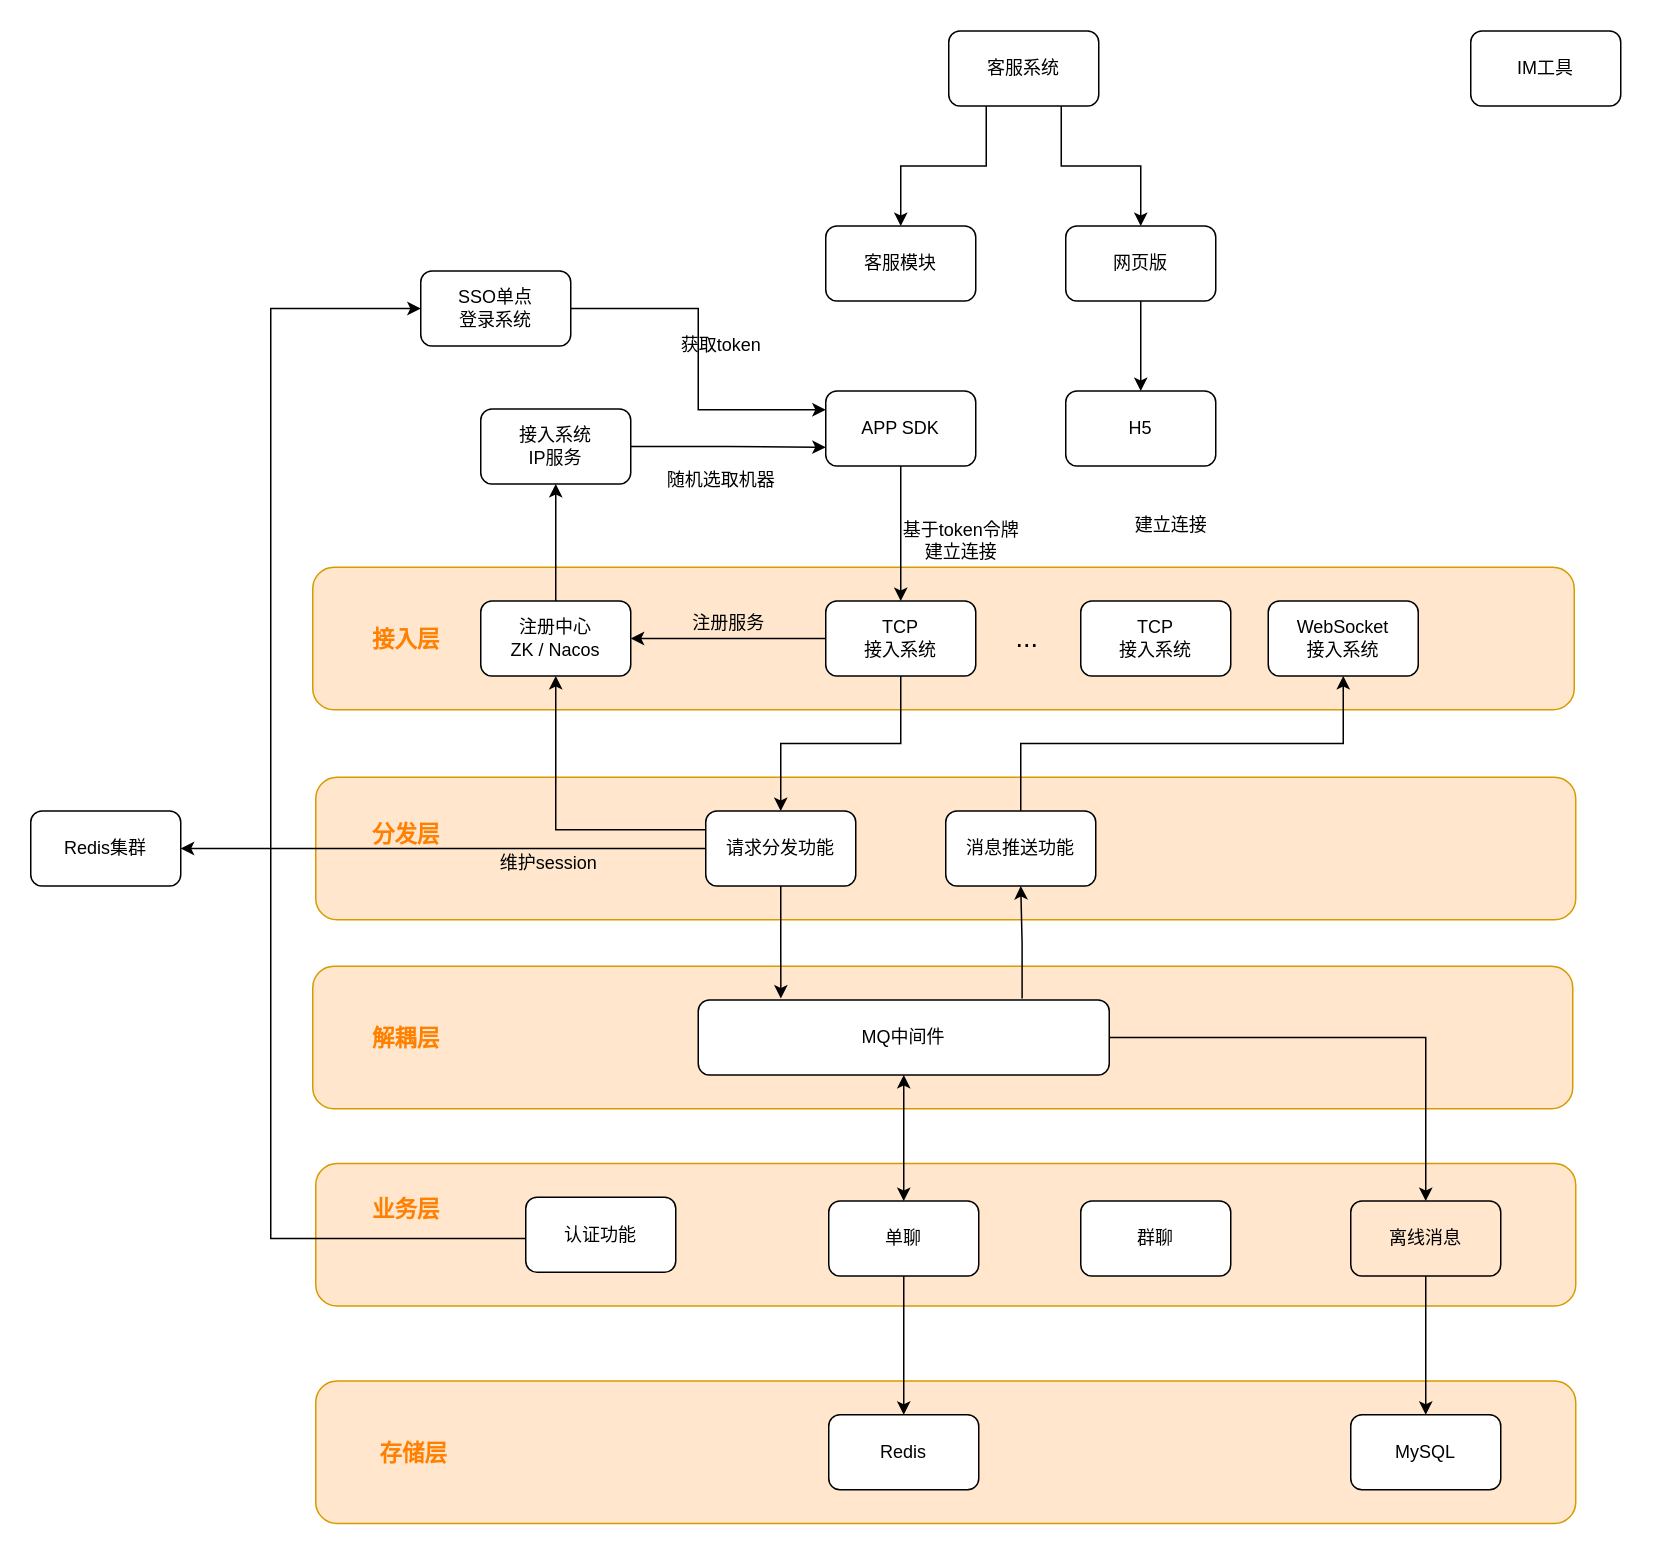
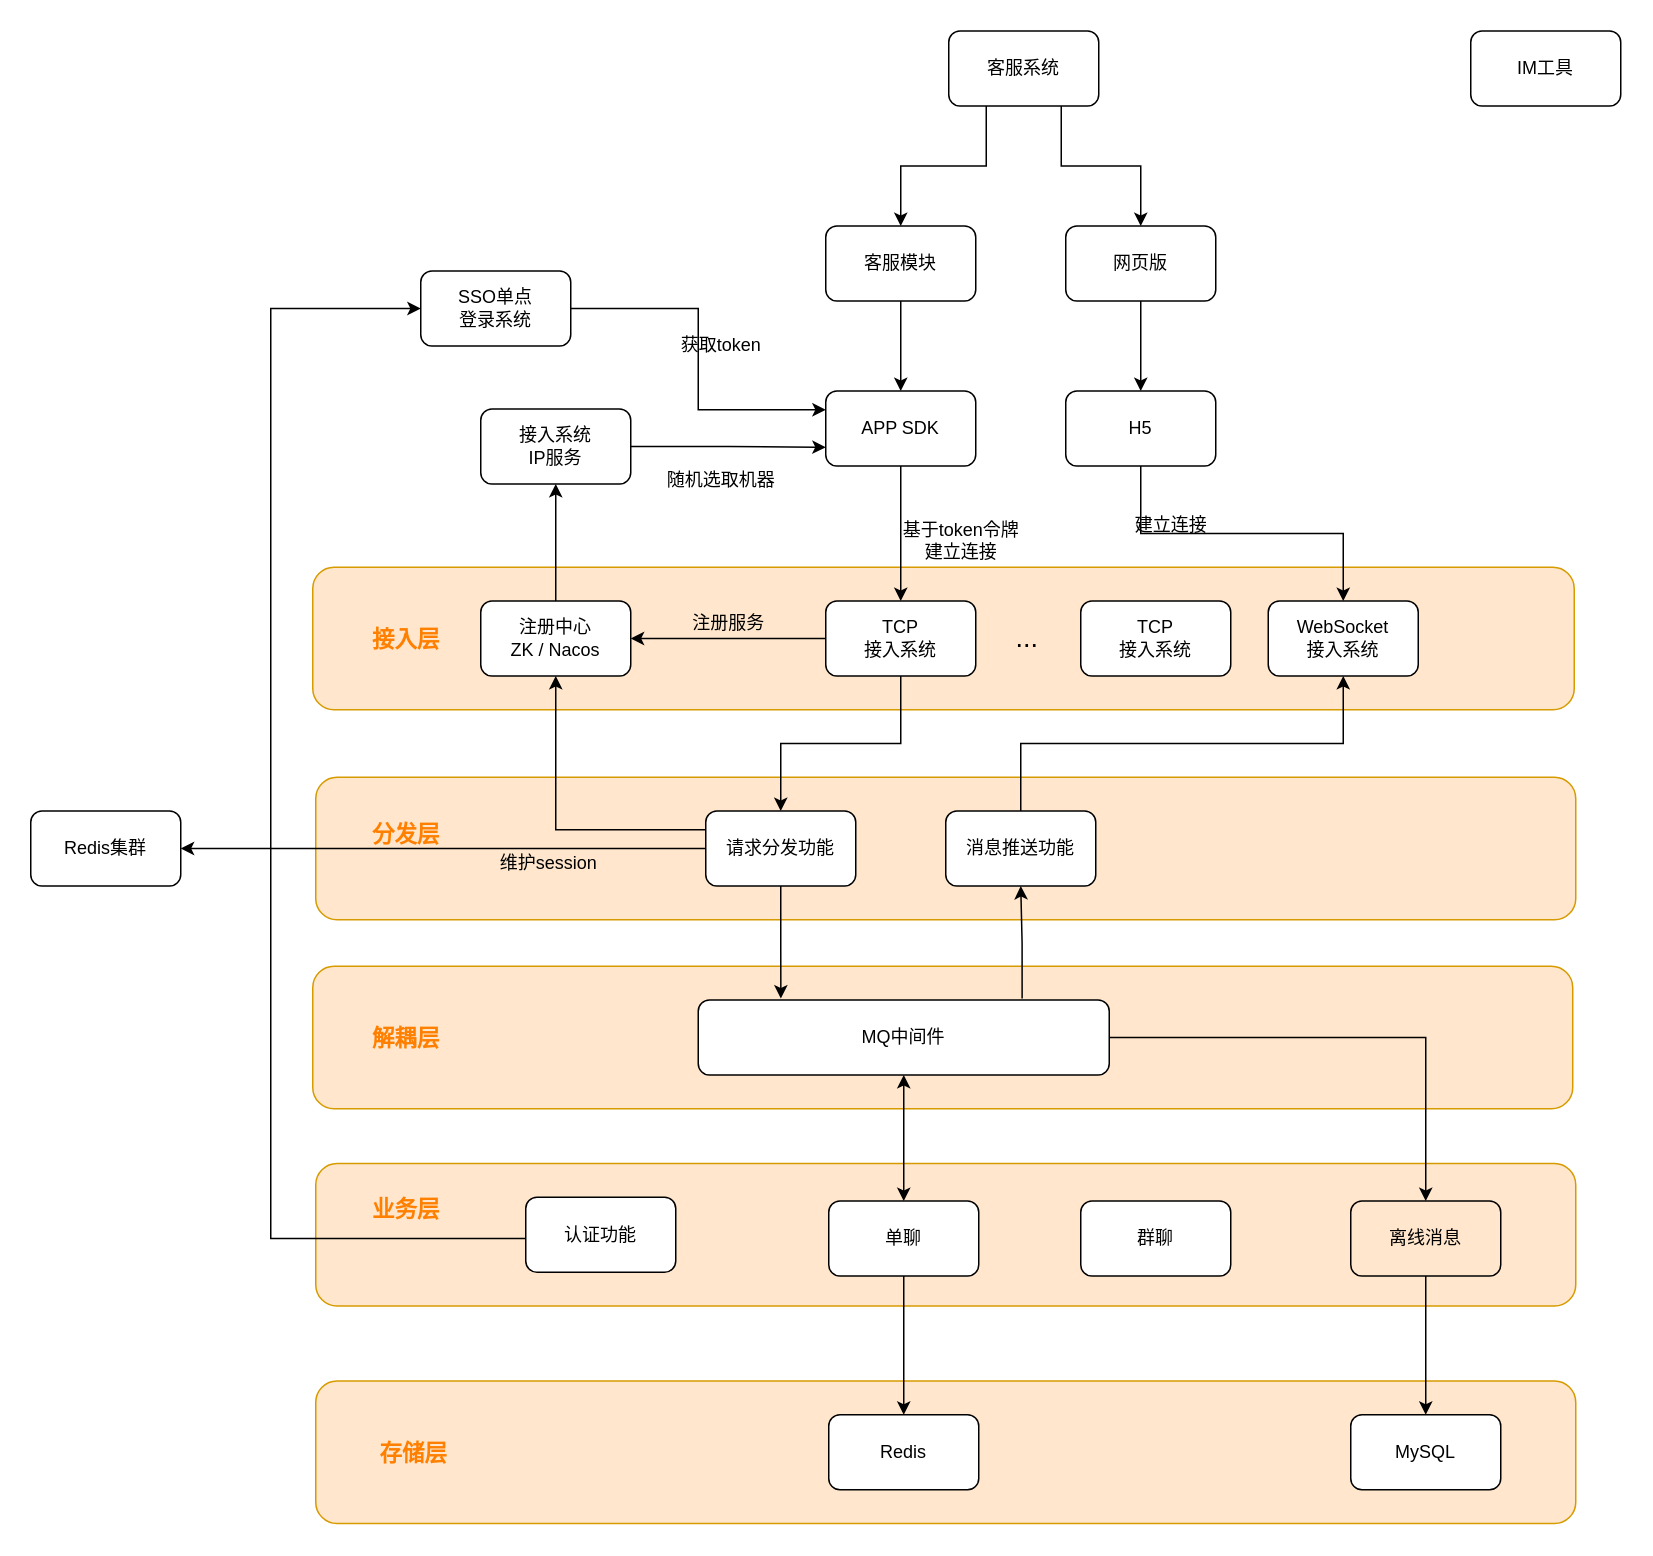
edge "客服模块" -> "APP SDK": added
edge "H5" -> "WebSocket 接入系统": added
